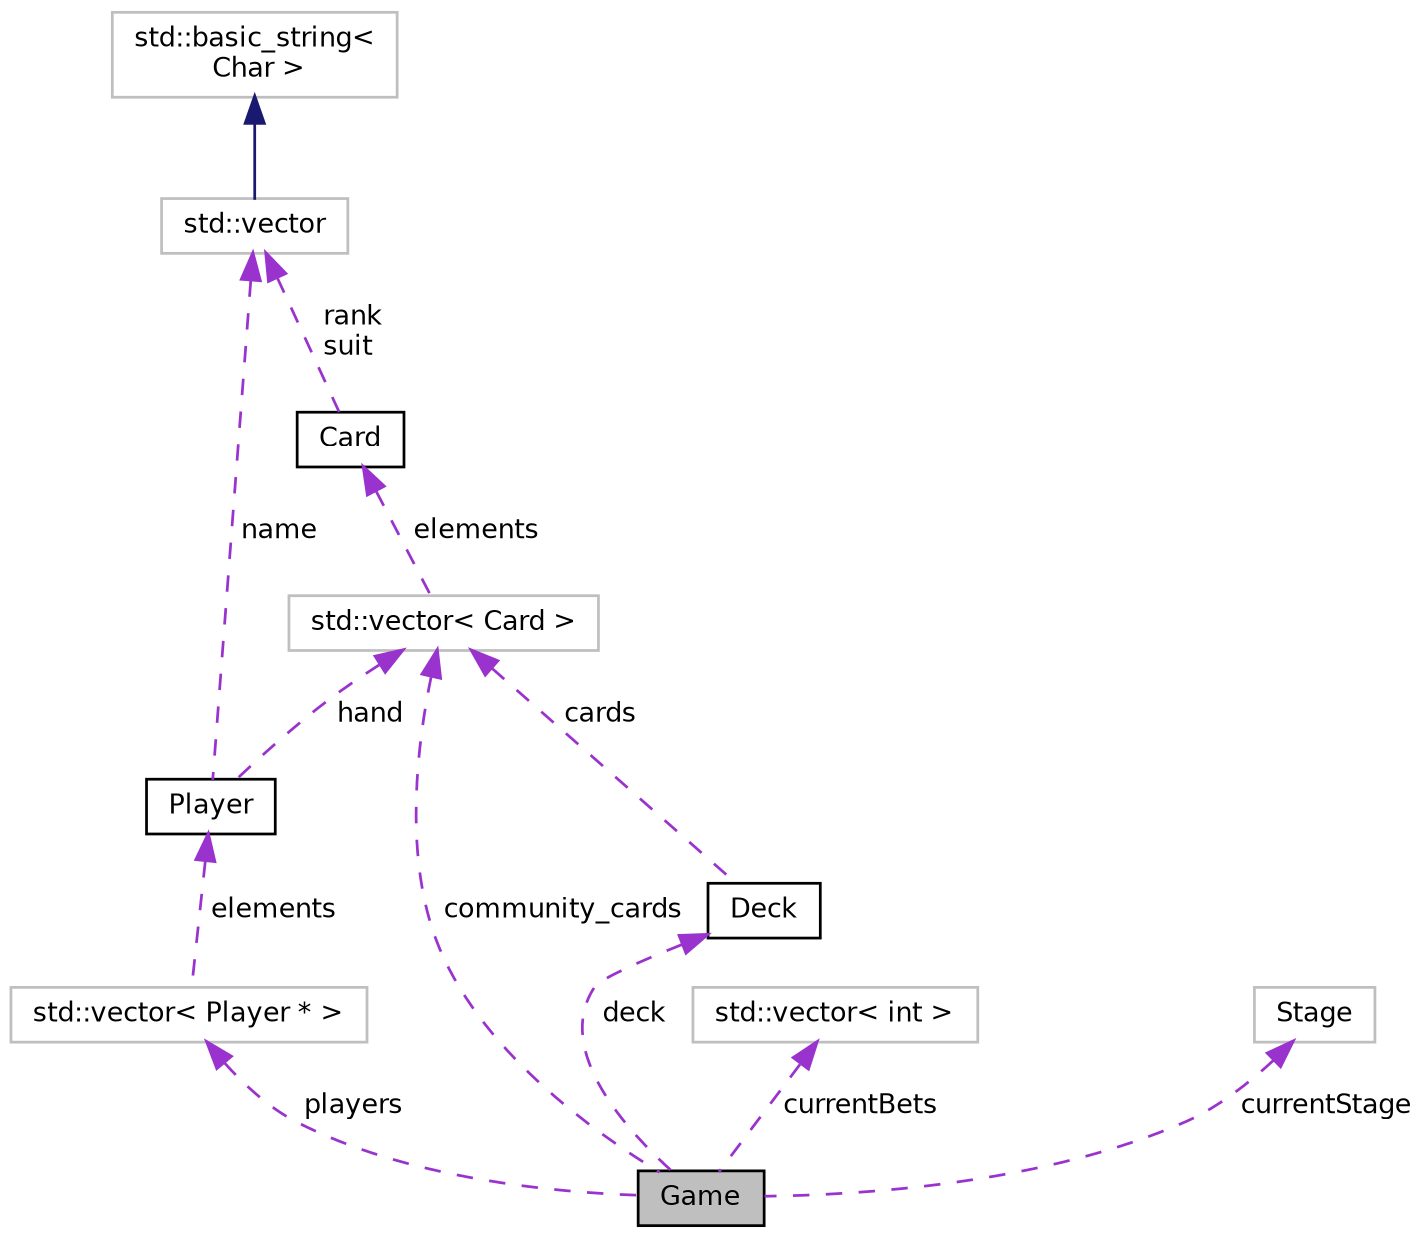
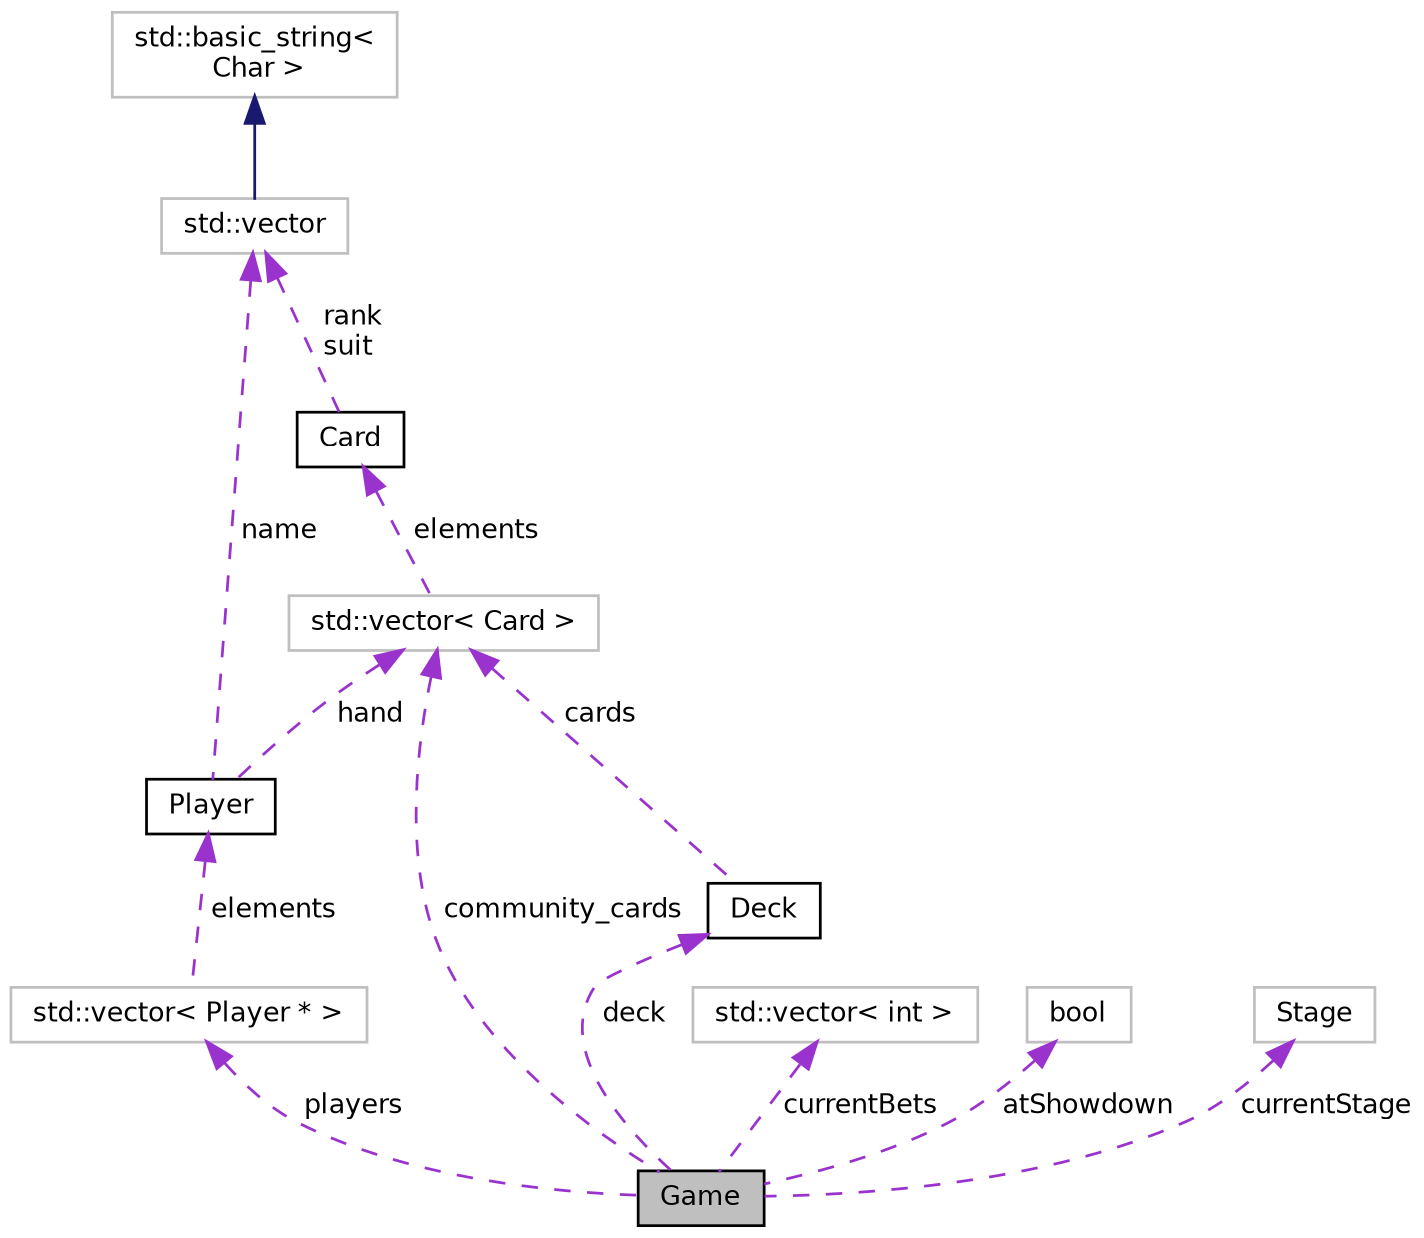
node "bool": added
